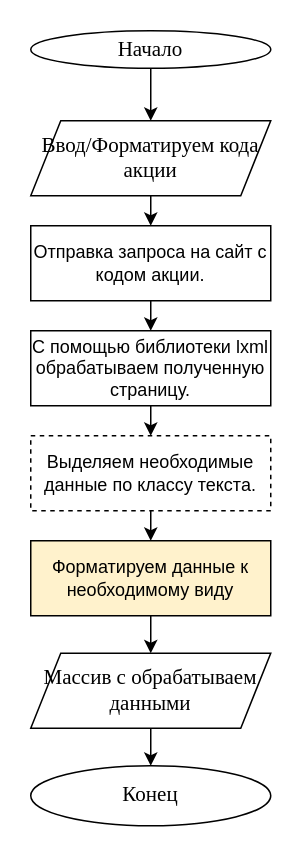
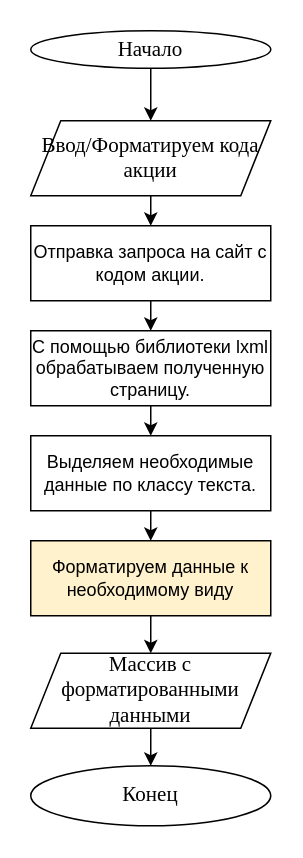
node "Выделяем необходимые данные по классу текста.": style dashed -> solid
node "Массив с обрабатываем данными": label "Массив с обрабатываем данными" -> "Массив с форматированными данными"
